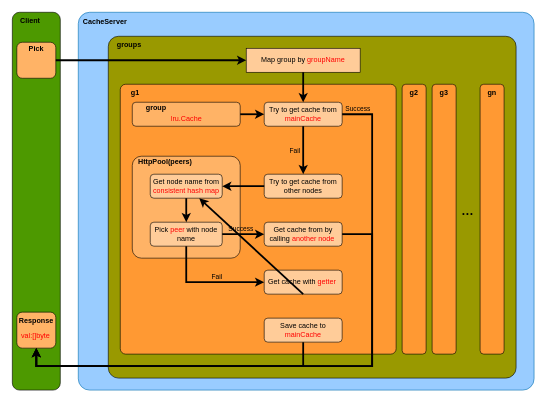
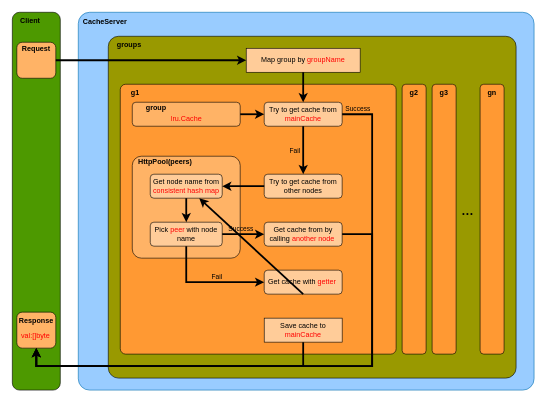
node "Pick": label "Pick" -> "Request"
node "Save cache to mainCache": shape rounded rectangle -> rectangle
